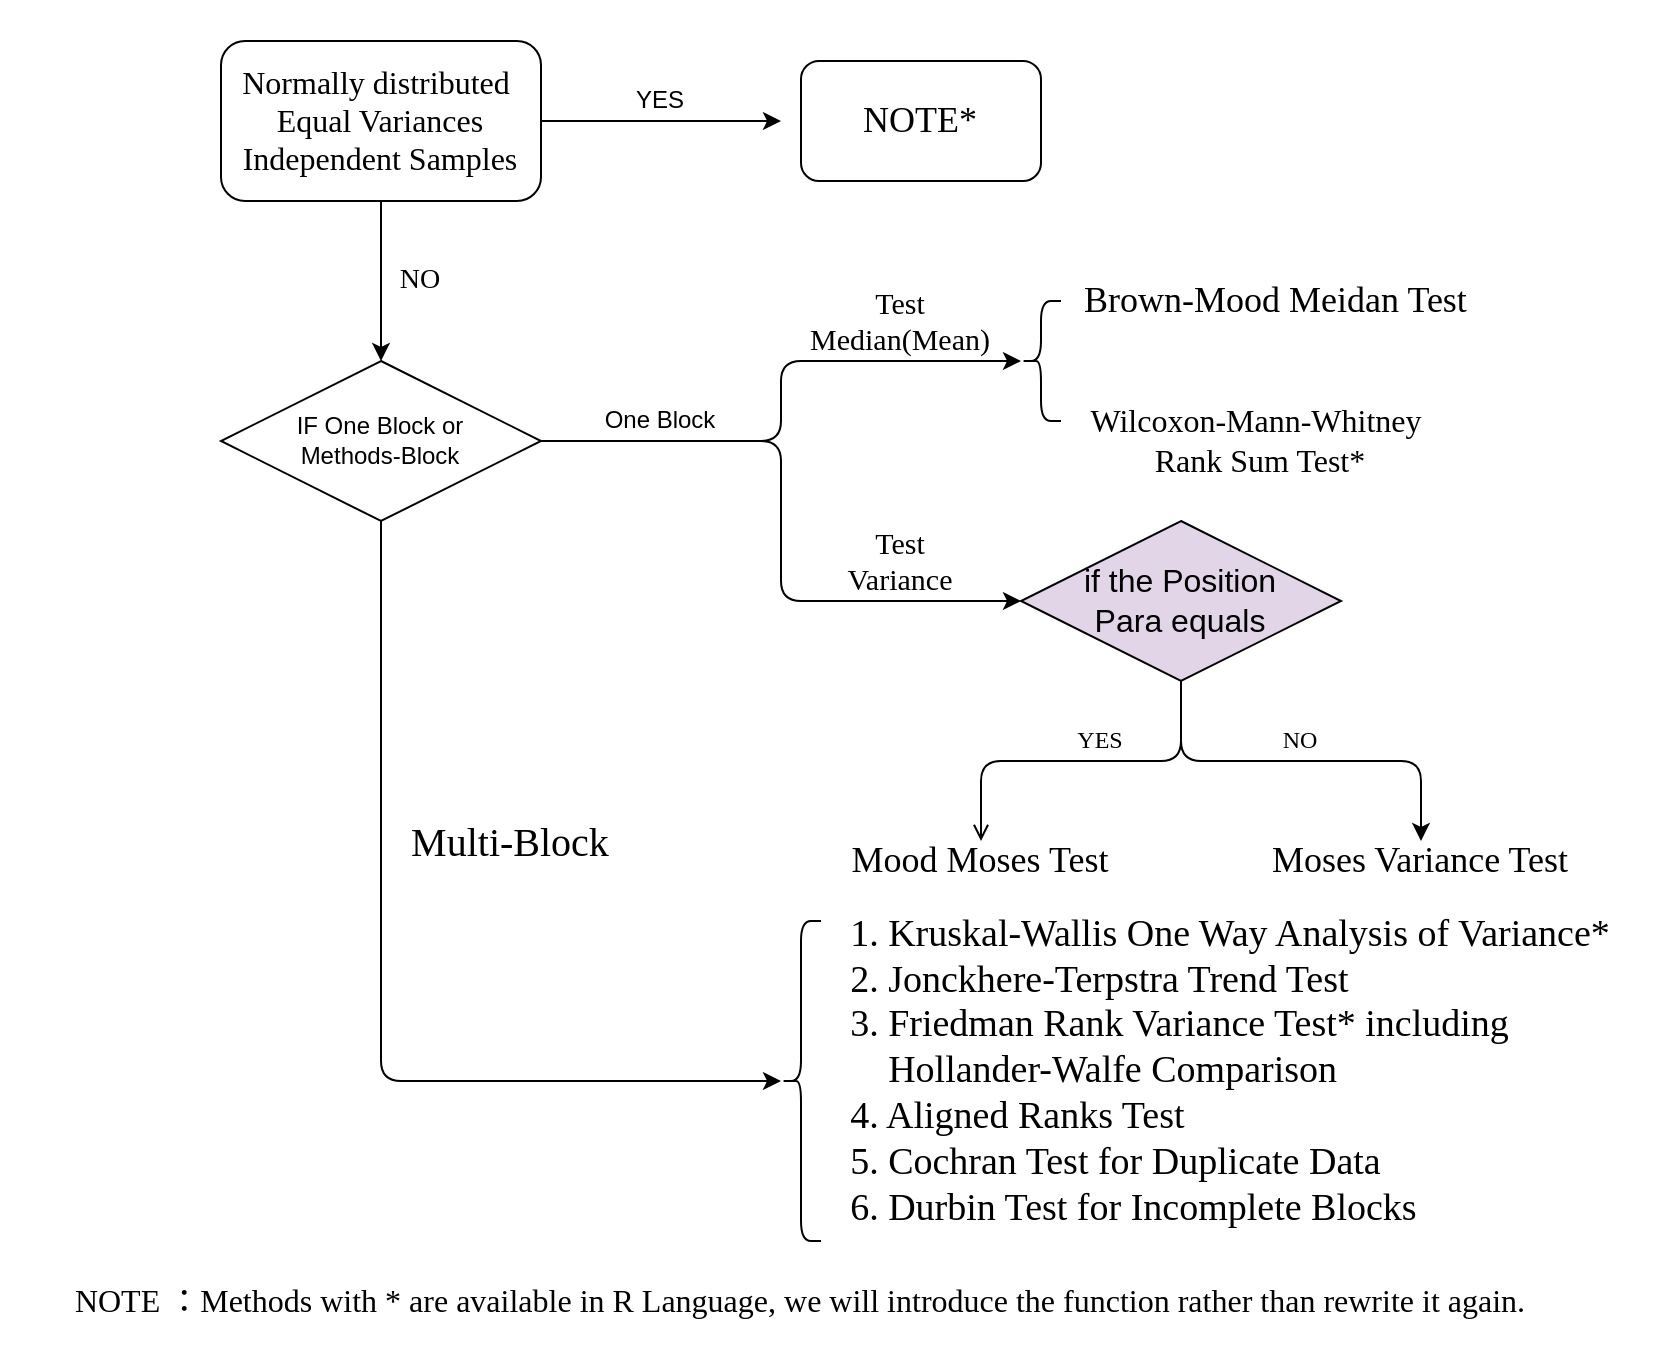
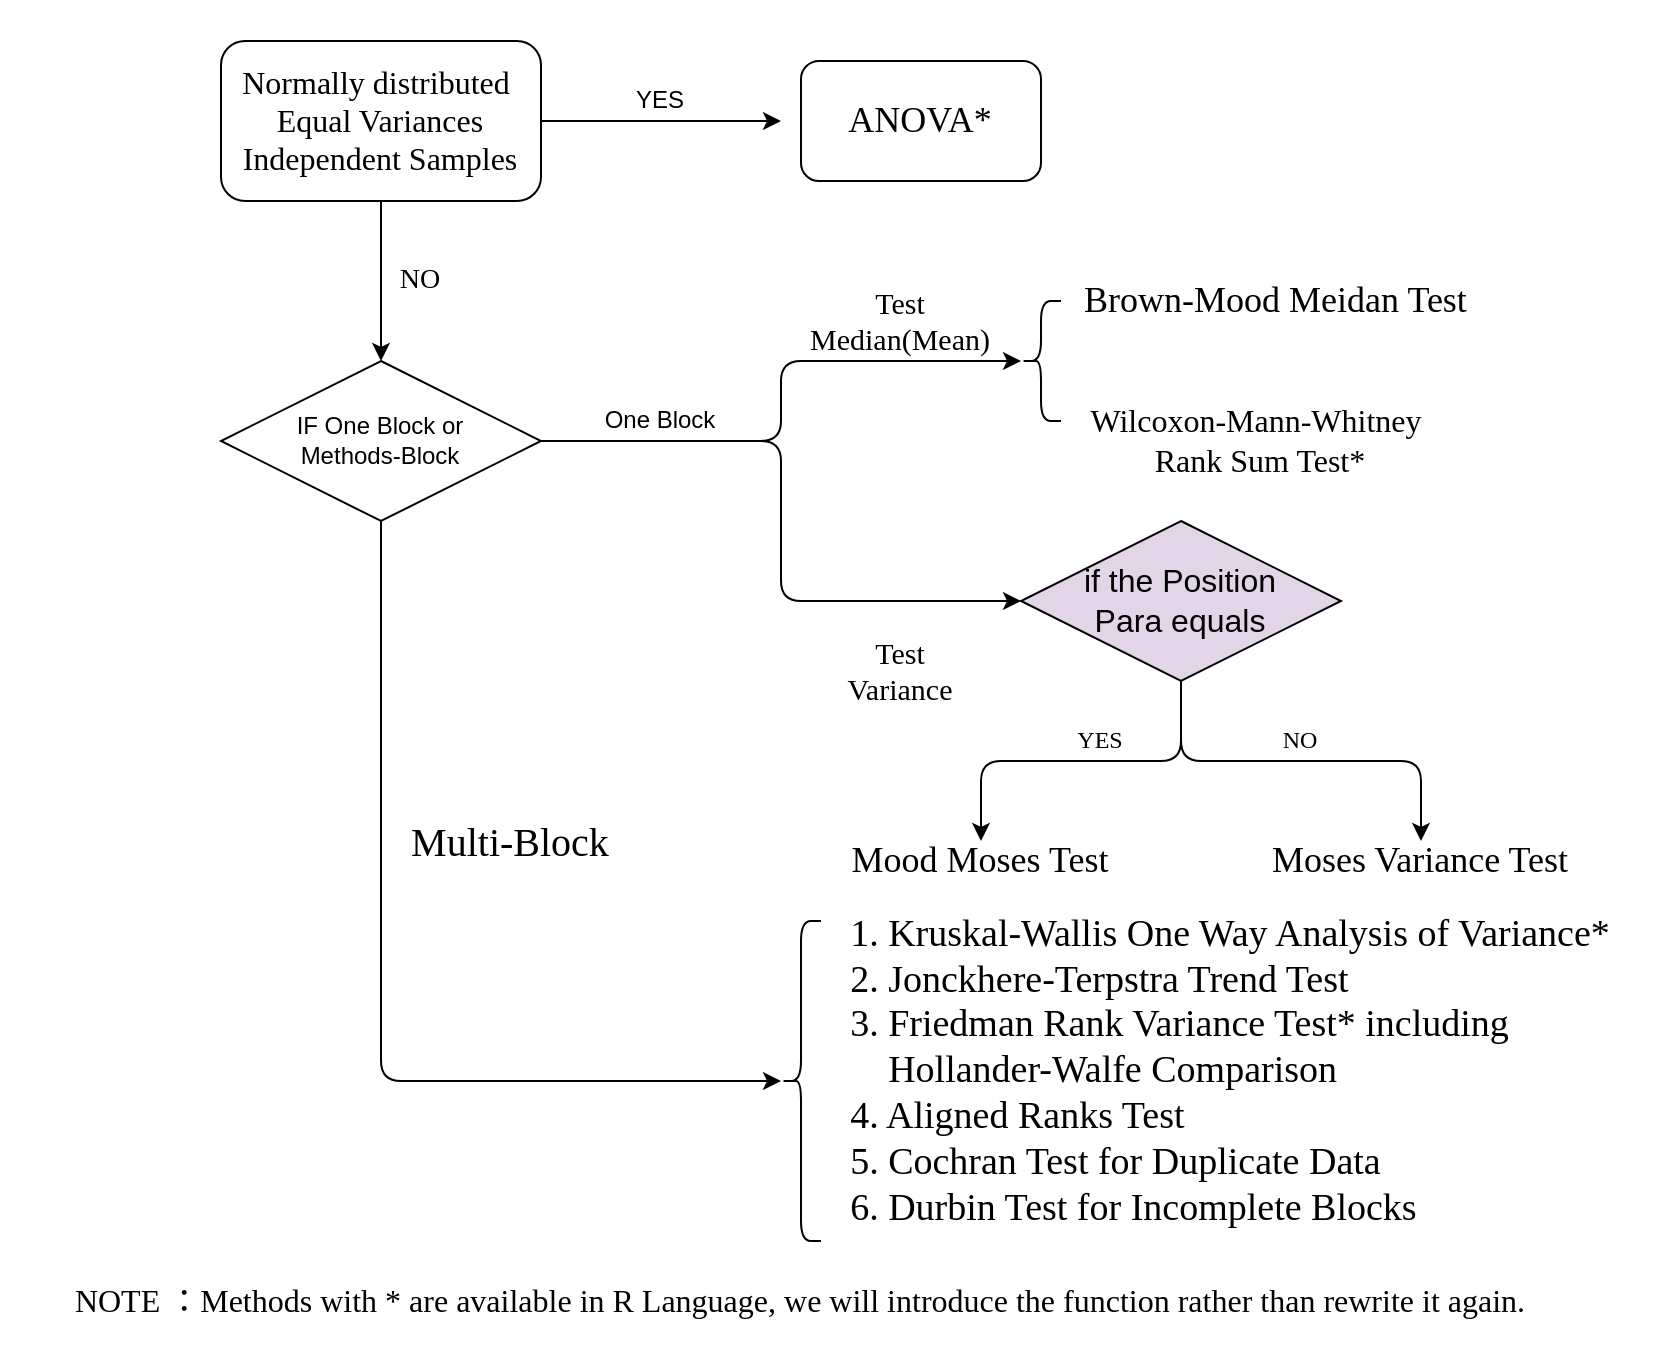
node "NOTE*": label "NOTE*" -> "ANOVA*"
node "Test Variance": moved (901, 561) -> (901, 671)
edge "if the Position Para equals" -> "Mood Moses Test": arrowhead open -> classic
